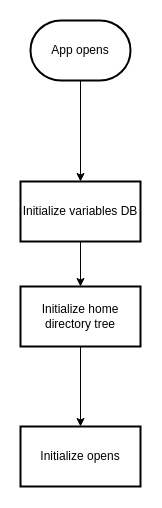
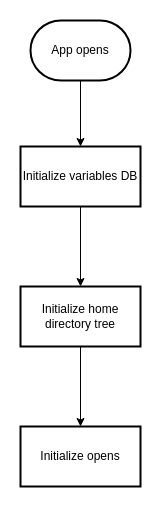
node "Initialize variables DB": moved (81, 212) -> (81, 177)
